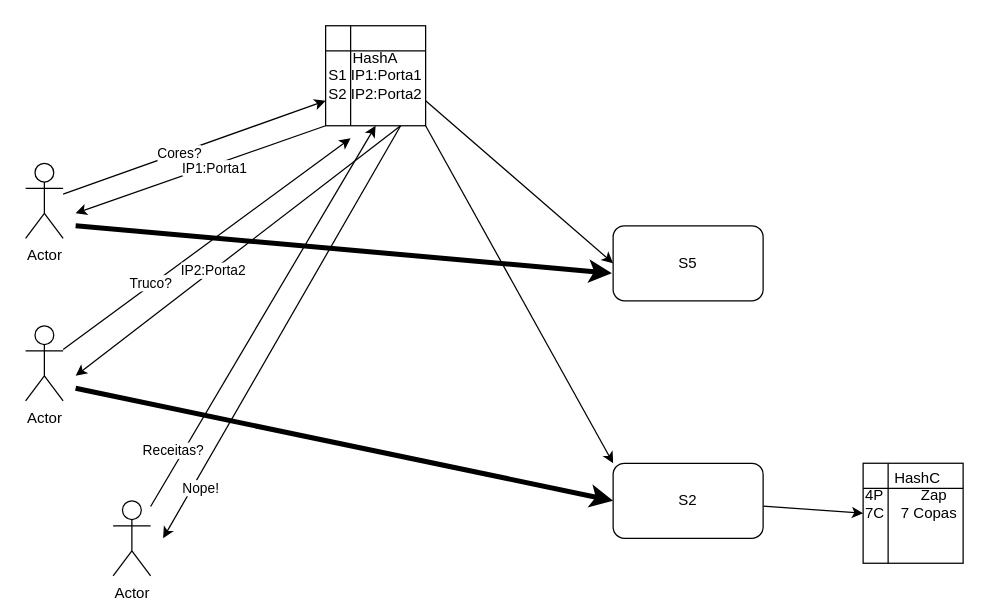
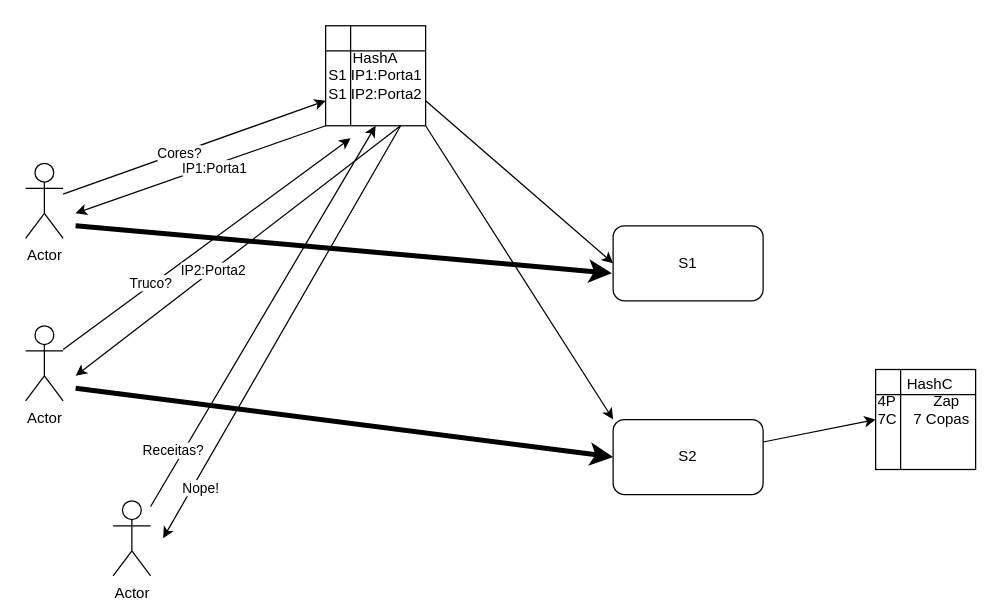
node "HashA S1 IP1:Porta1 S2 IP2:Porta2": label "HashA S1 IP1:Porta1 S2 IP2:Porta2" -> "HashA S1 IP1:Porta1 S1 IP2:Porta2"
node "S5": label "S5" -> "S1"
node "S2": moved (688, 501) -> (688, 457)
node "HashC 4P Zap 7C 7 Copas": moved (913, 513) -> (926, 419)
